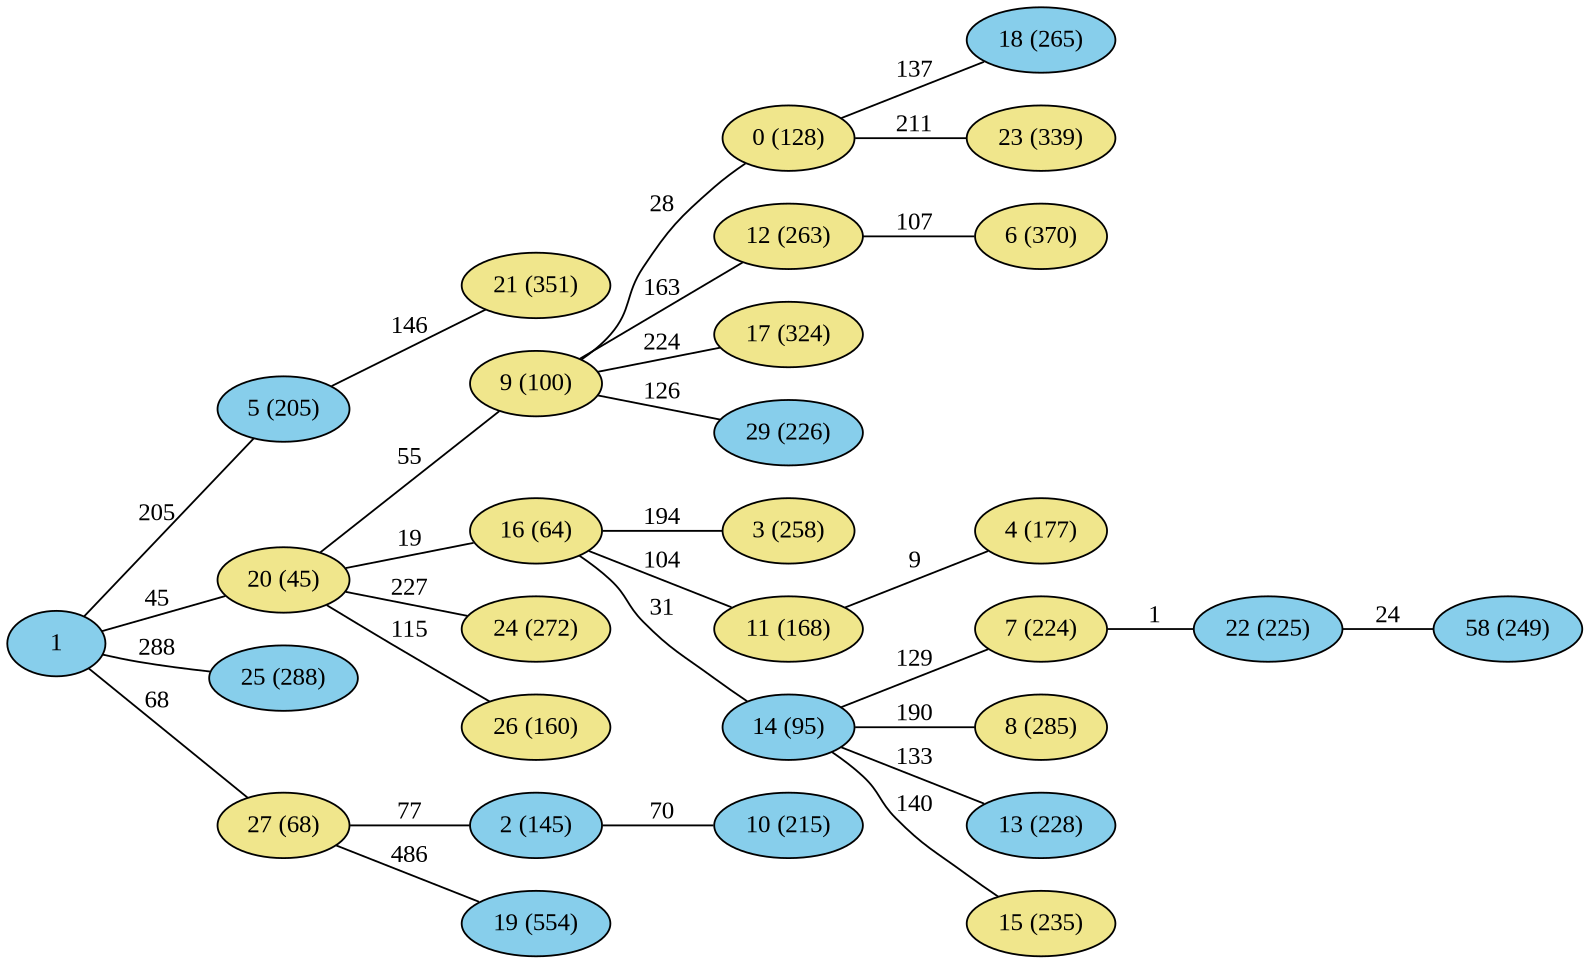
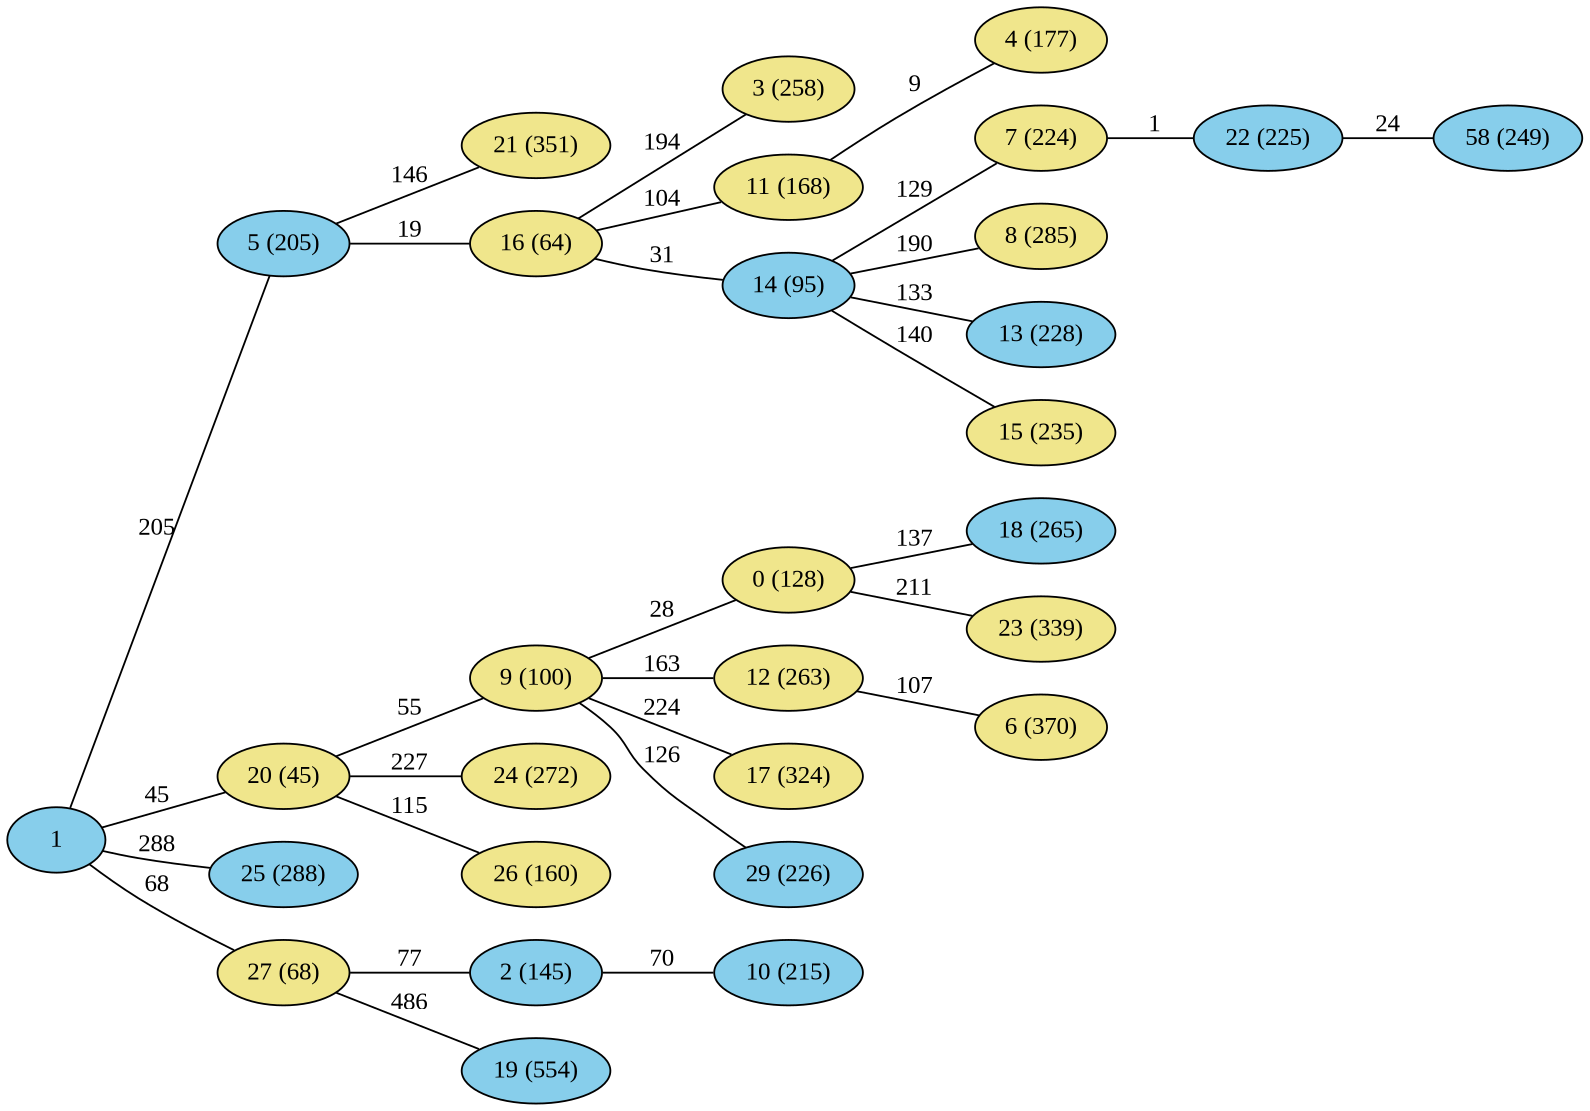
edge "16 (64)" -- "20 (45)": now "16 (64)" -- "5 (205)"
